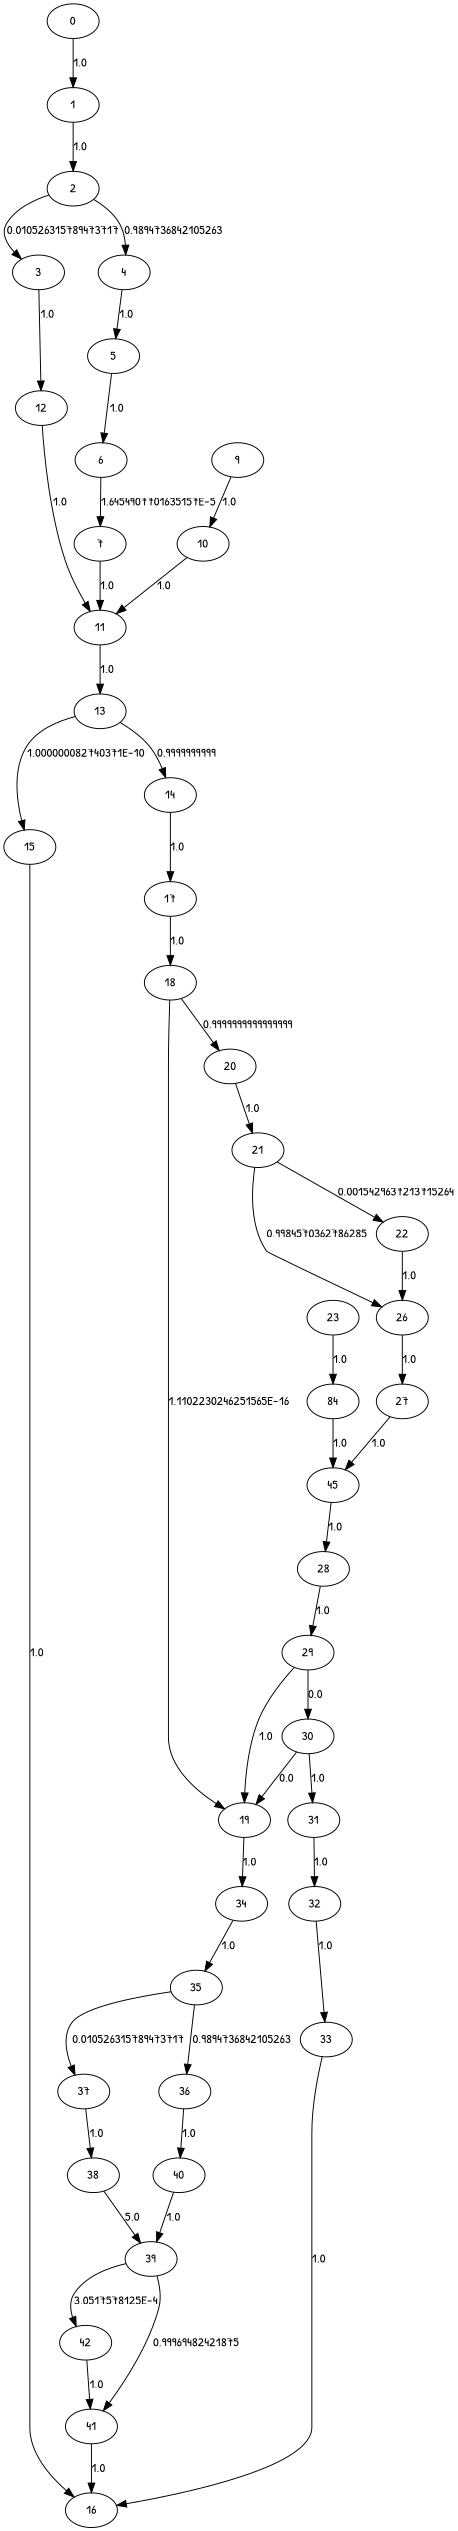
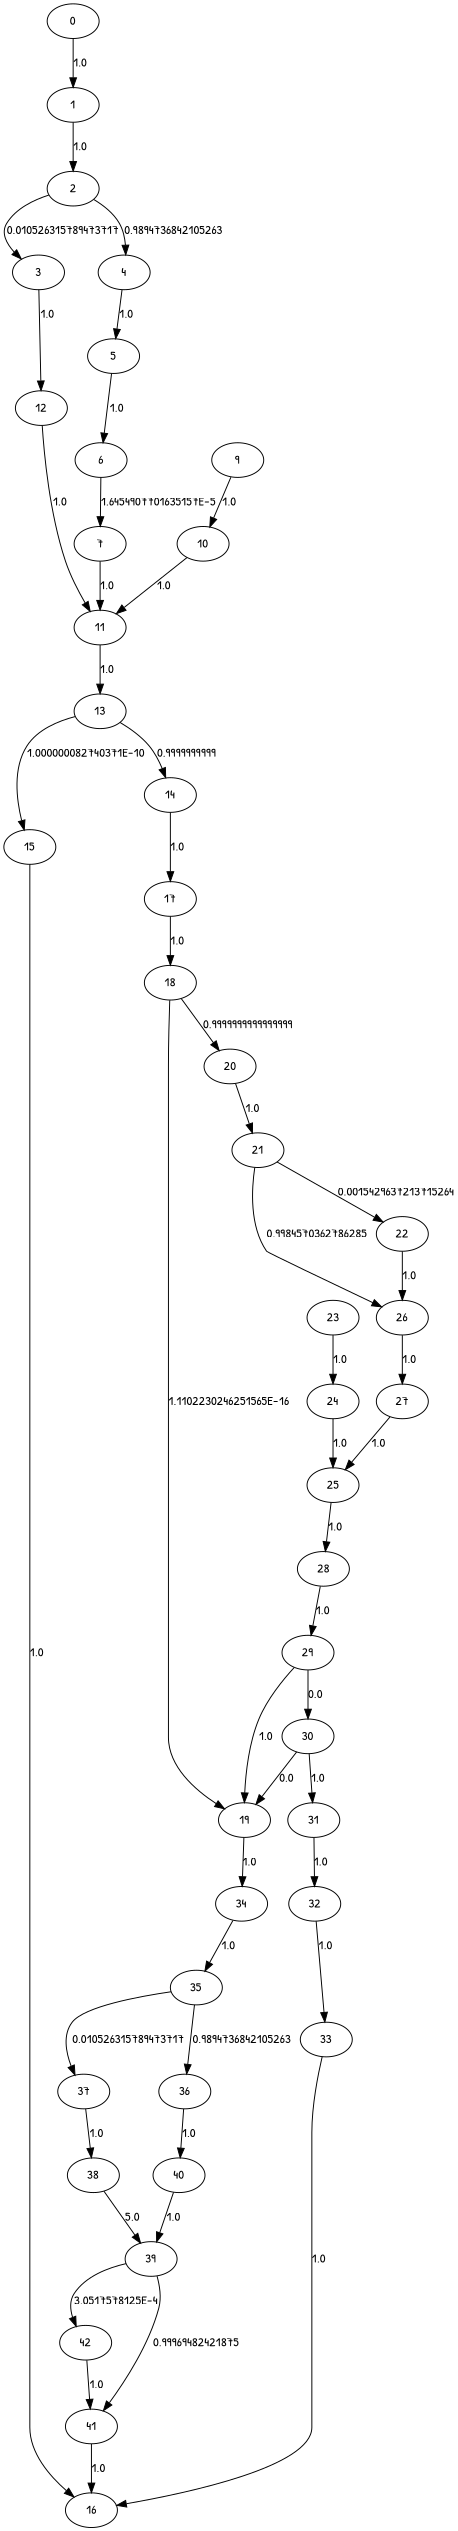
node "84": label "84" -> "24"
node "45": label "45" -> "25"
